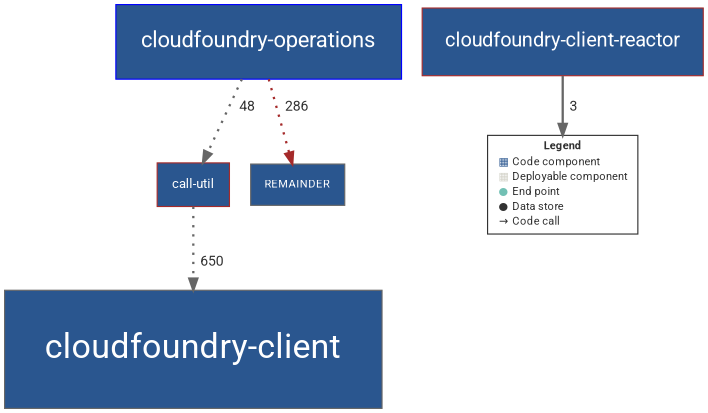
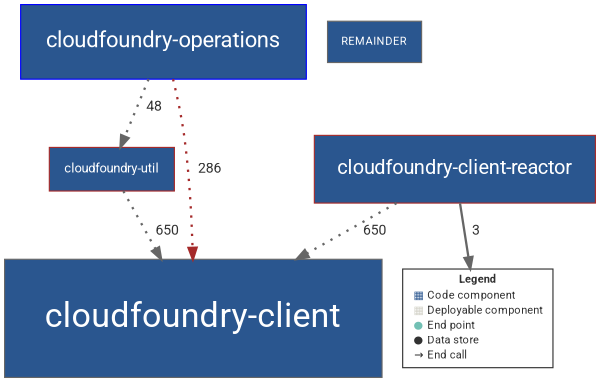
edge "cloudfoundry-operations" -> "REMAINDER": now "cloudfoundry-operations" -> "cloudfoundry-client"
node "call-util": label "call-util" -> "cloudfoundry-util"
node "Legend": text "Code call" -> "End call"
edge "cloudfoundry-client-reactor" -> "cloudfoundry-client": added, label "650"
